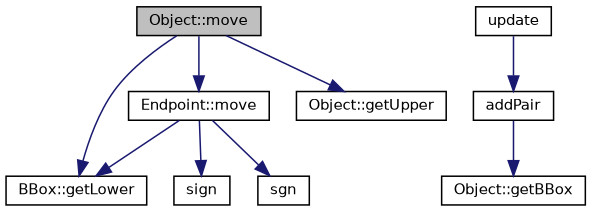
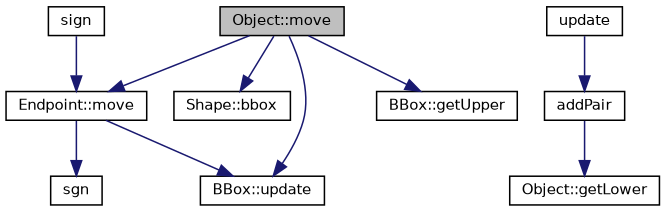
node "Shape::bbox": added
node "Object::getUpper": label "Object::getUpper" -> "BBox::getUpper"
edge "Endpoint::move" -> "sign": reversed
node "BBox::getLower": label "BBox::getLower" -> "BBox::update"
node "Object::getBBox": label "Object::getBBox" -> "Object::getLower"
